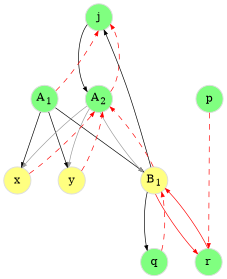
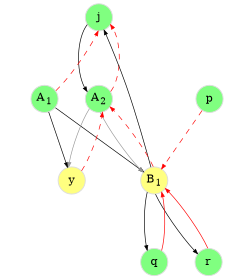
edge "p" -> "r": now "p" -> "B"
node "x": removed
edge "q" -> "B": style dashed -> solid
edge "B" -> "r": color #ff0000 -> #000000
